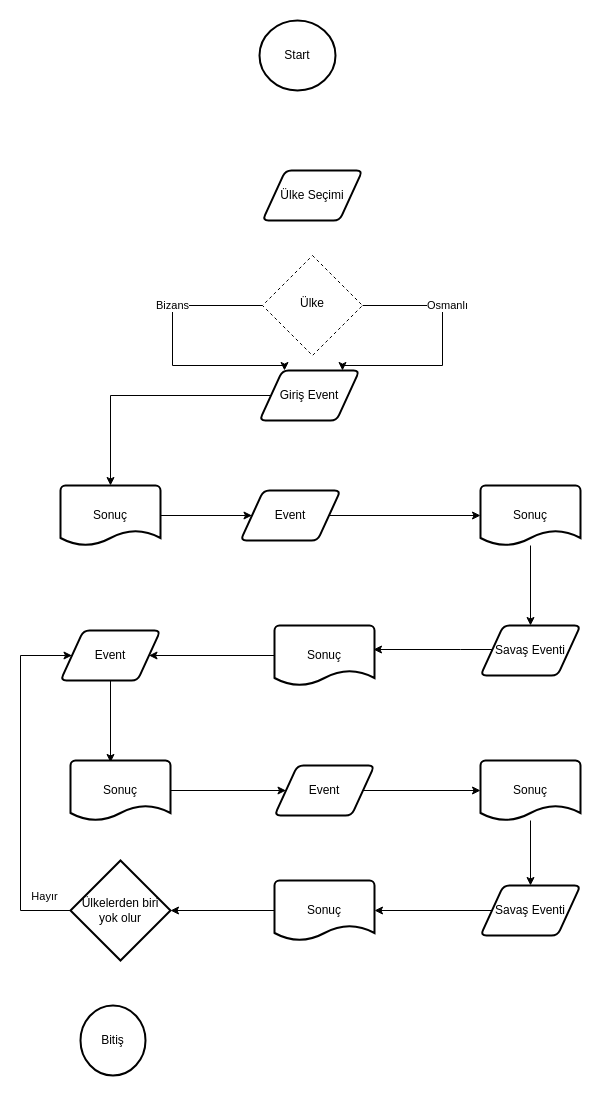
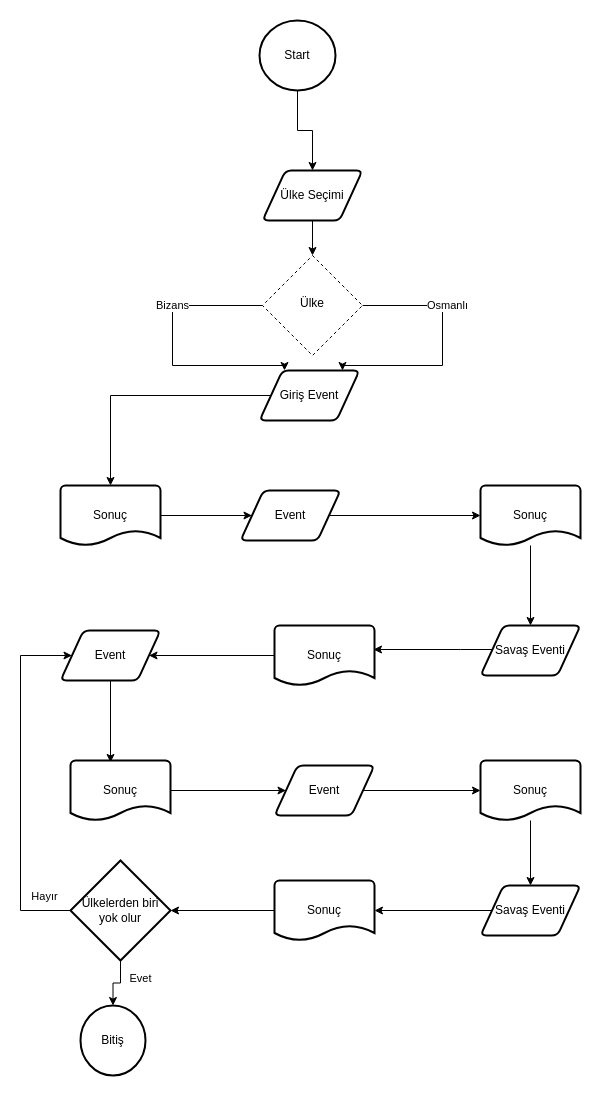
edge "Start" -> "Ülke Seçimi": added
edge "Ülke Seçimi" -> "Ülke": added
edge "Ülkelerden biri yok olur" -> "Bitiş": added, label "Evet"
